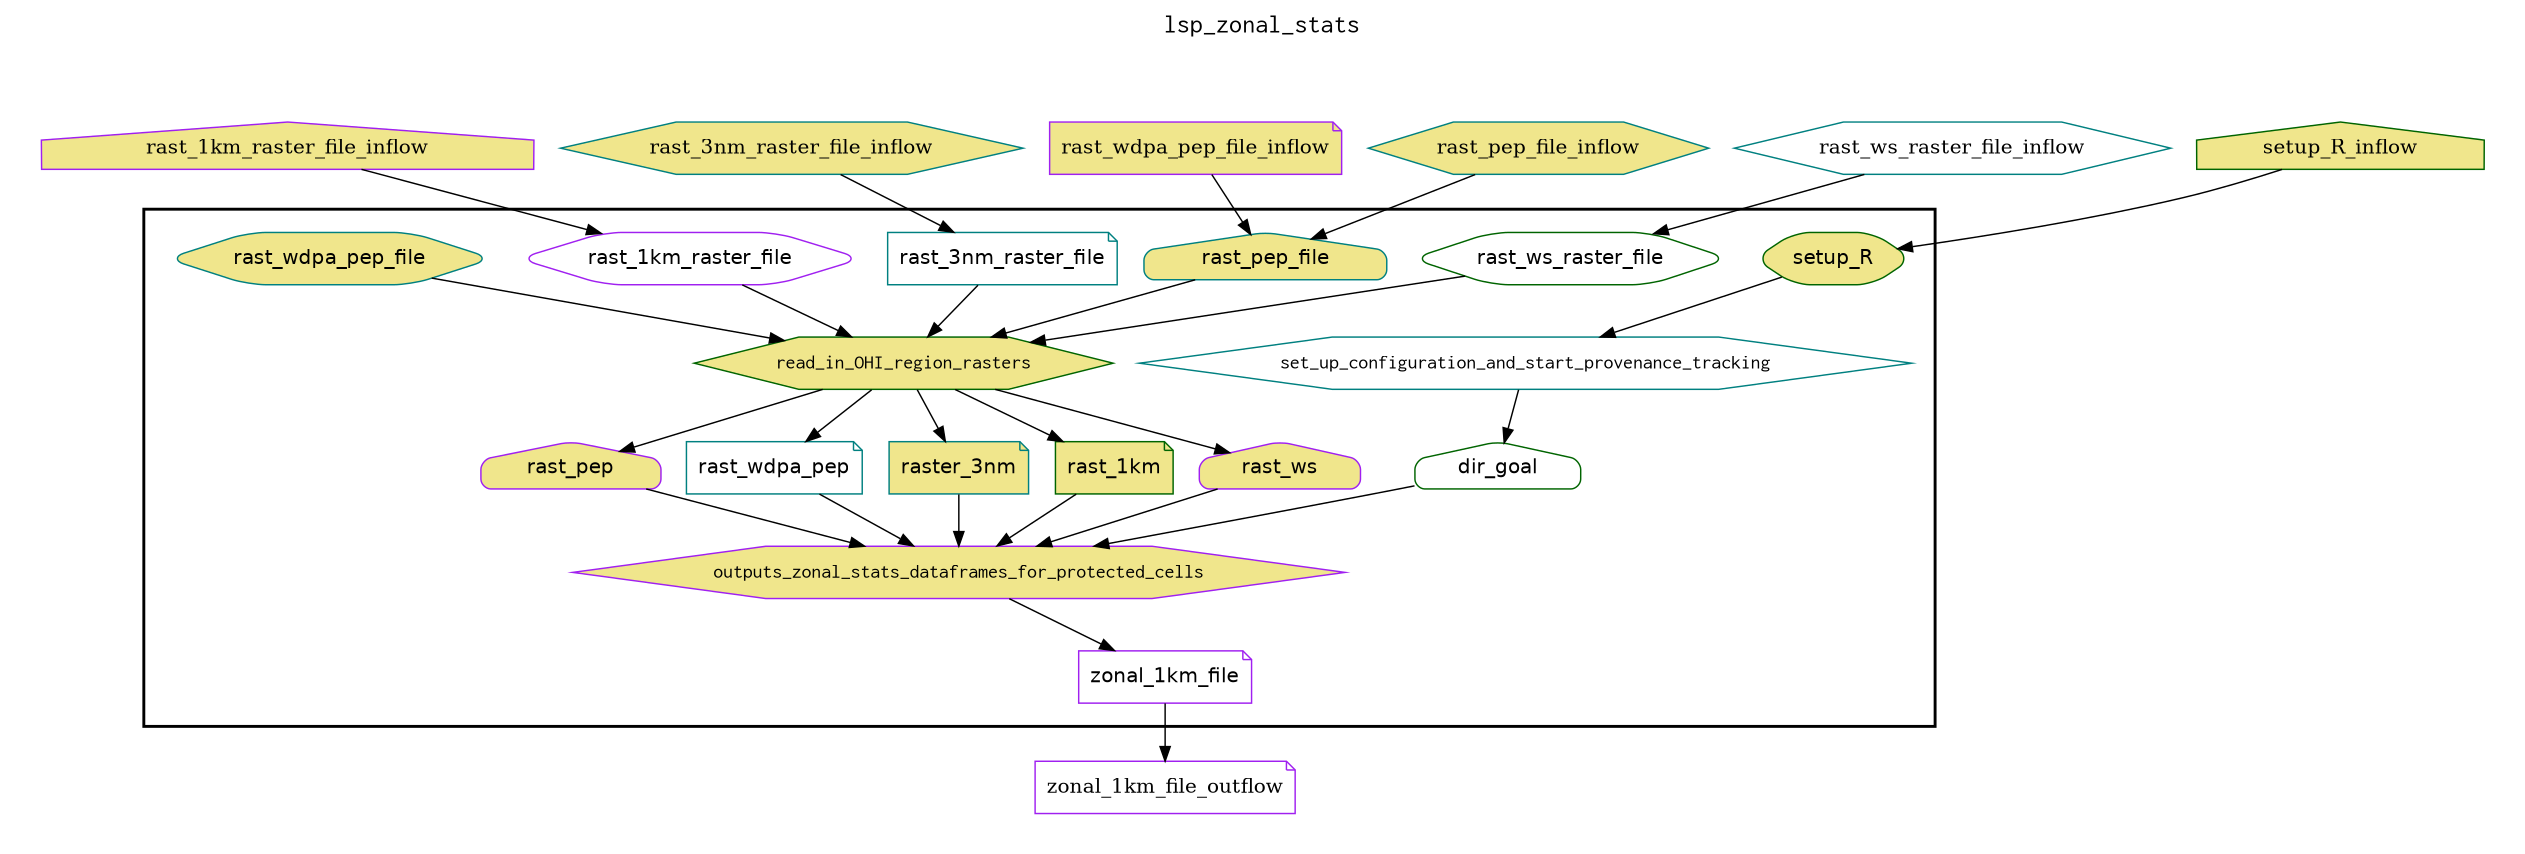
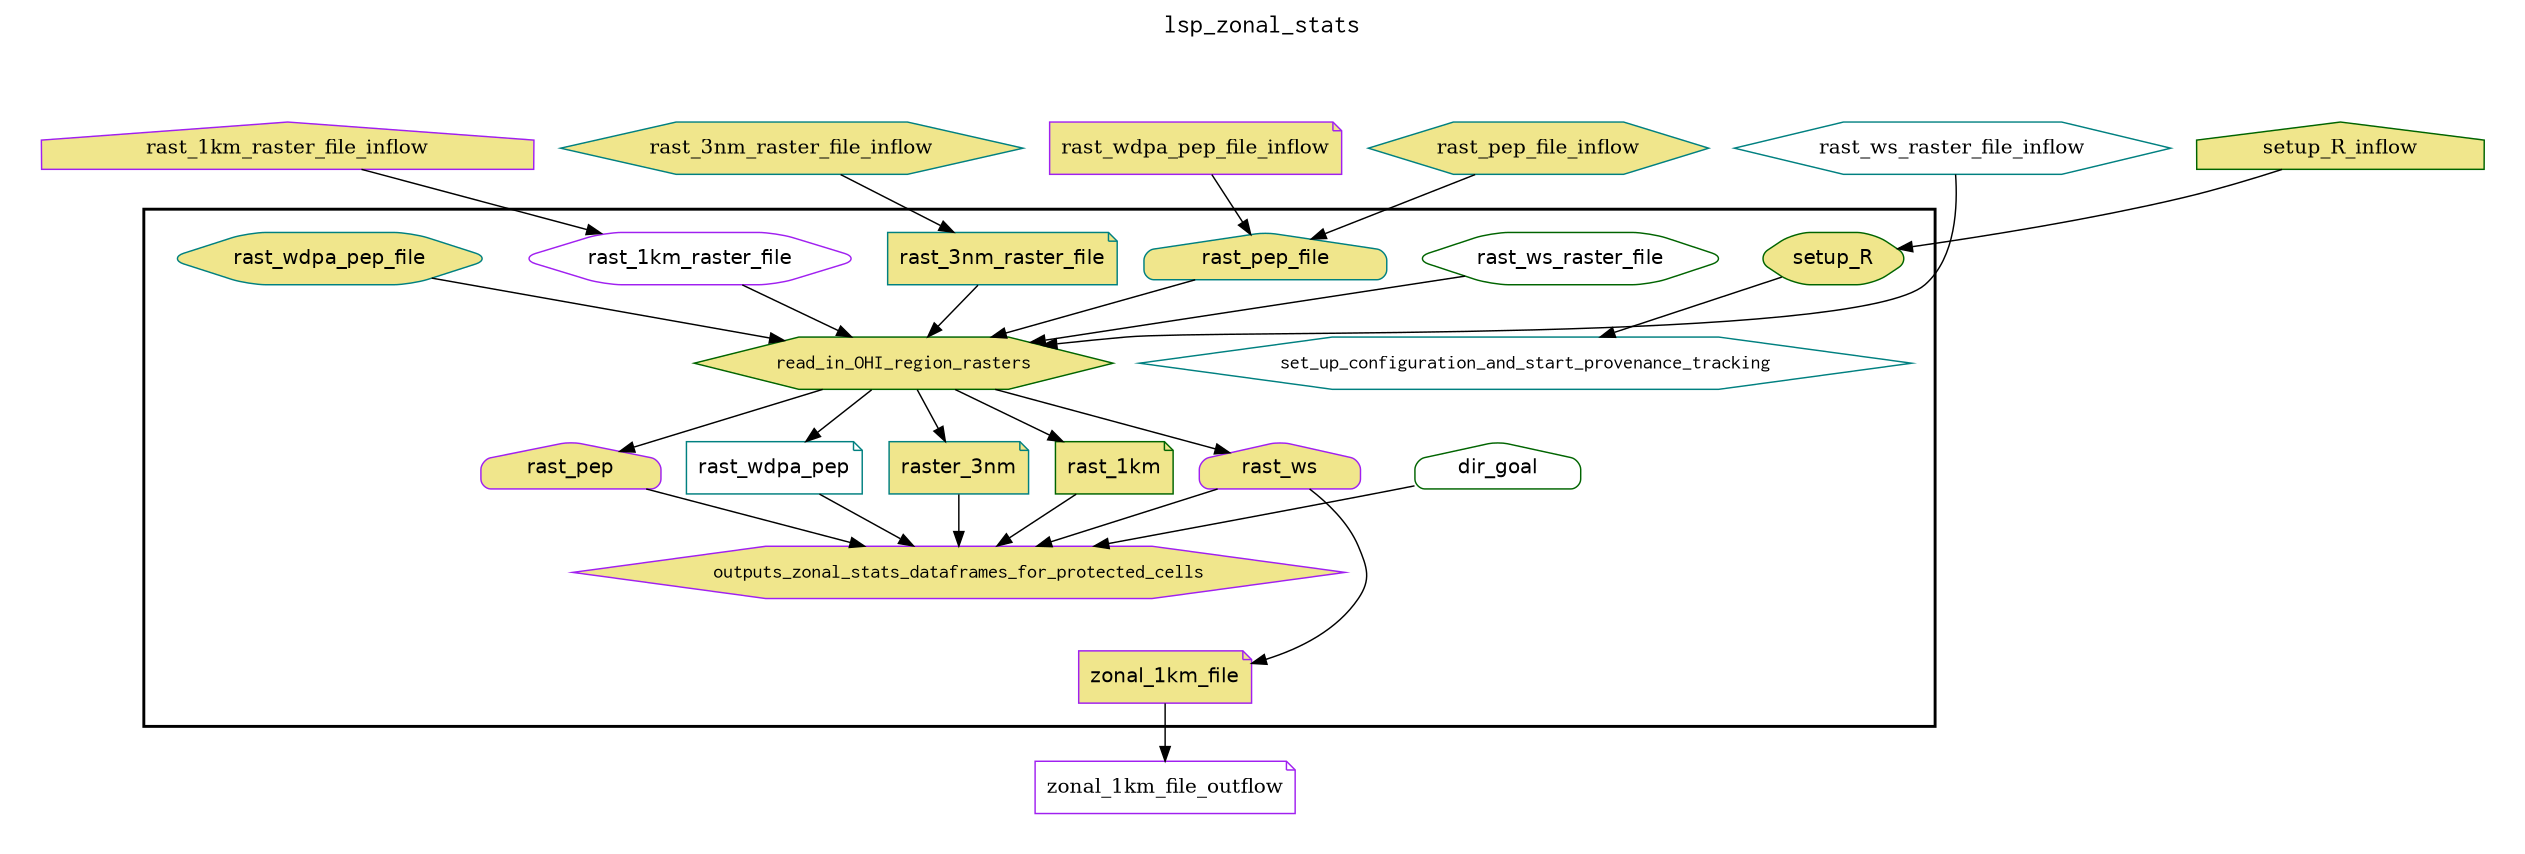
edge "rast_ws_raster_file_inflow" -> "rast_ws_raster_file": now "rast_ws_raster_file_inflow" -> "read_in_OHI_region_rasters"
node "rast_3nm_raster_file": fillcolor white -> khaki
edge "set_up_configuration_and_start_provenance_tracking" -> "dir_goal": removed
edge "outputs_zonal_stats_dataframes_for_protected_cells" -> "zonal_1km_file": now "rast_ws" -> "zonal_1km_file"
node "zonal_1km_file": fillcolor white -> khaki
